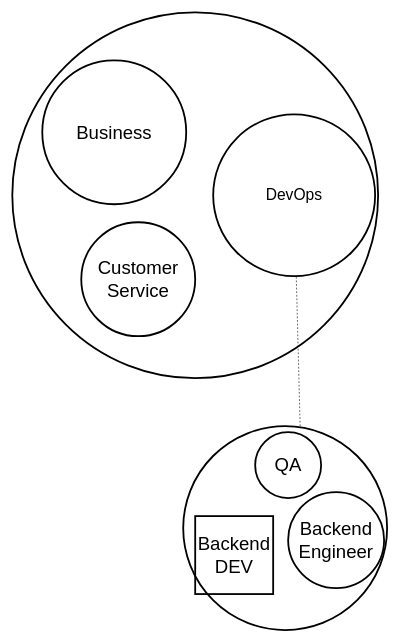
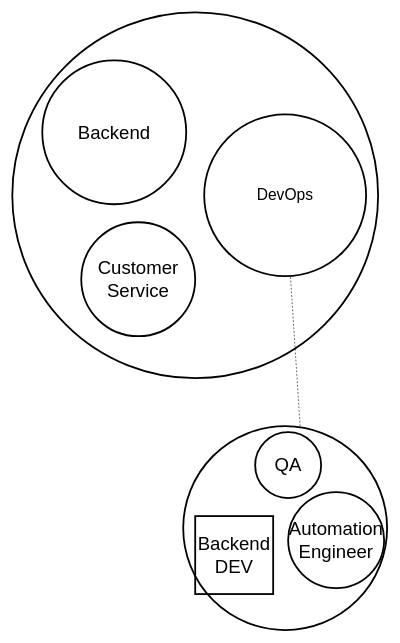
node "Business": label "Business" -> "Backend"
node "DevOps": moved (294, 195) -> (285, 195)
node "Backend Engineer": label "Backend Engineer" -> "Automation Engineer"
